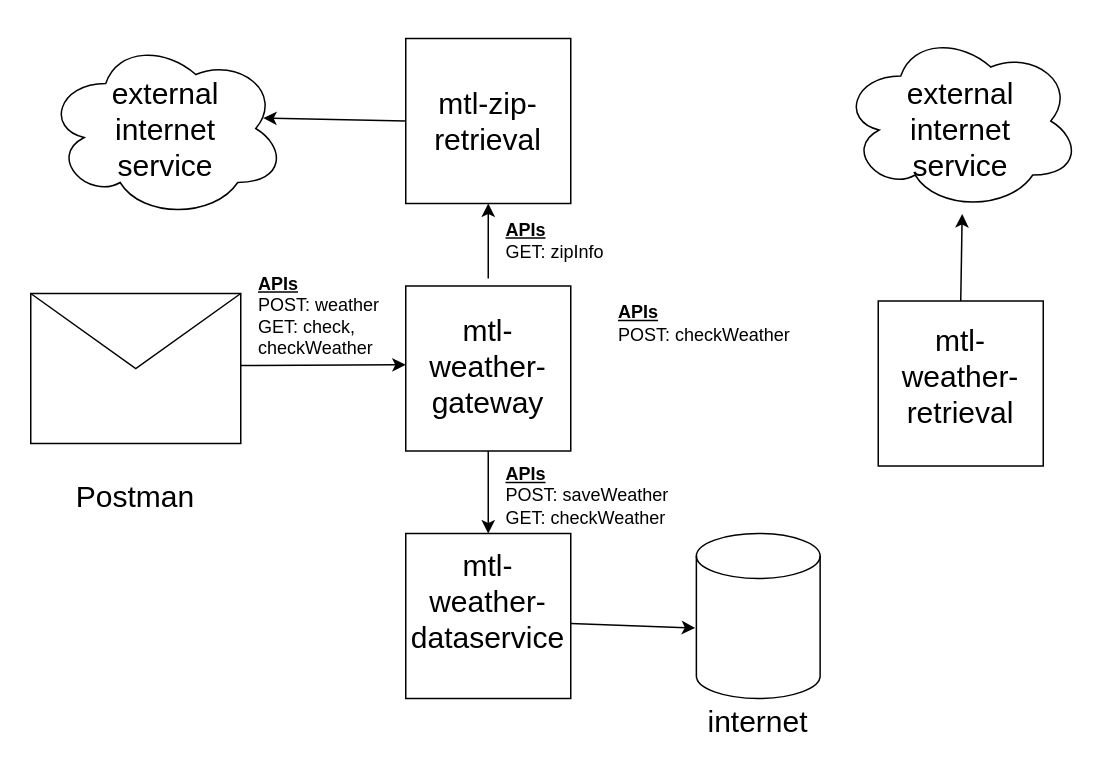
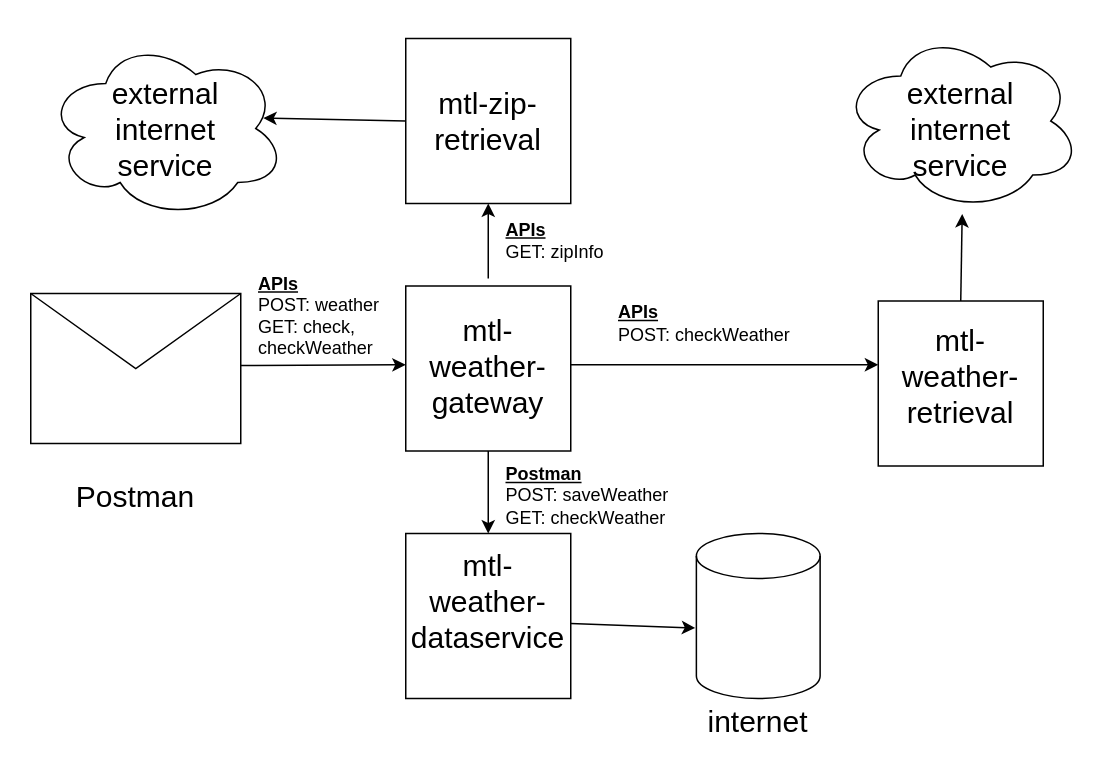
edge "mtl-weather-gateway" -> "mtl-weather-retrieval": added
node "APIs POST: saveWeather GET: checkWeather": label "APIs POST: saveWeather GET: checkWeather" -> "Postman POST: saveWeather GET: checkWeather"
